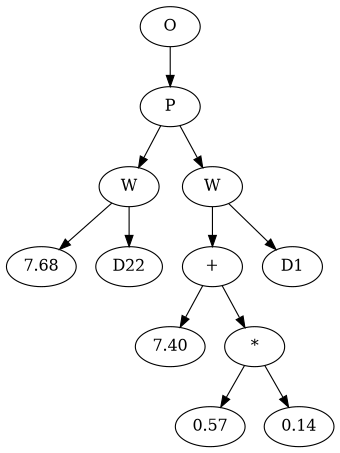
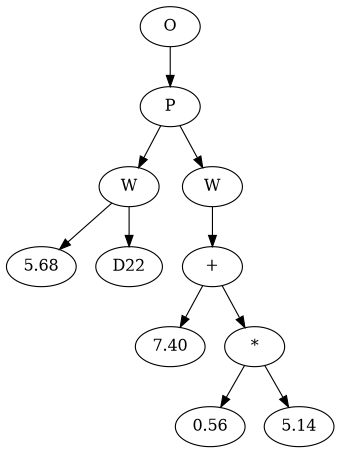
node "7.68": label "7.68" -> "5.68"
node "D1": removed
node "0.57": label "0.57" -> "0.56"
node "0.14": label "0.14" -> "5.14"
